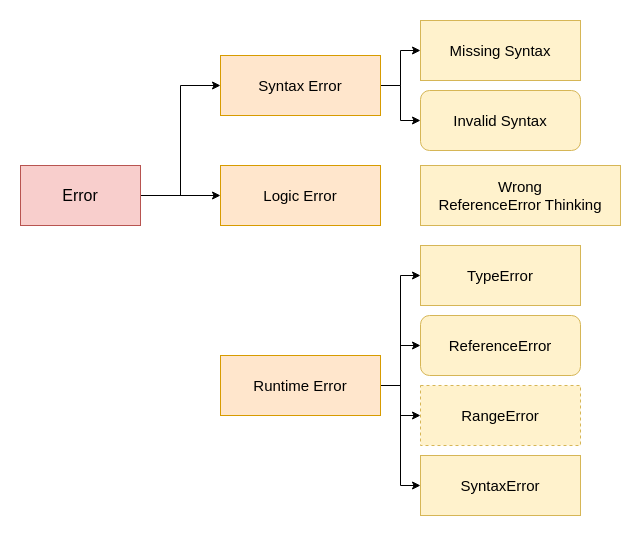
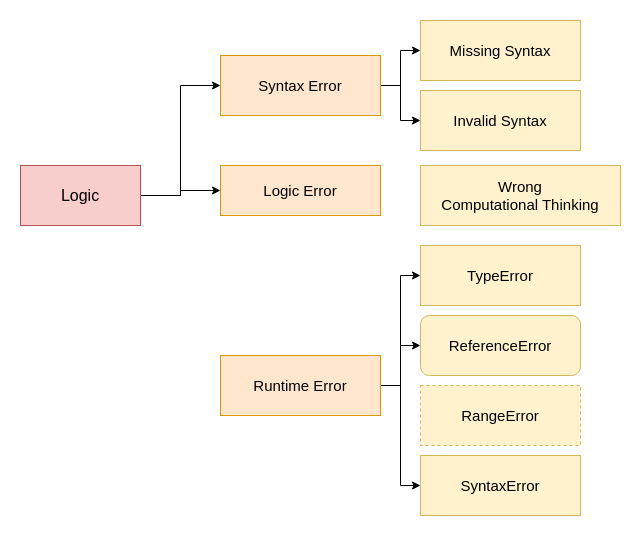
node "Invalid Syntax": shape rounded rectangle -> rectangle
node "Error": label "Error" -> "Logic"
node "Logic Error": size 160x60 -> 160x50
node "Wrong ReferenceError Thinking": label "Wrong ReferenceError Thinking" -> "Wrong Computational Thinking"
edge "Runtime Error" -> "RangeError": removed
